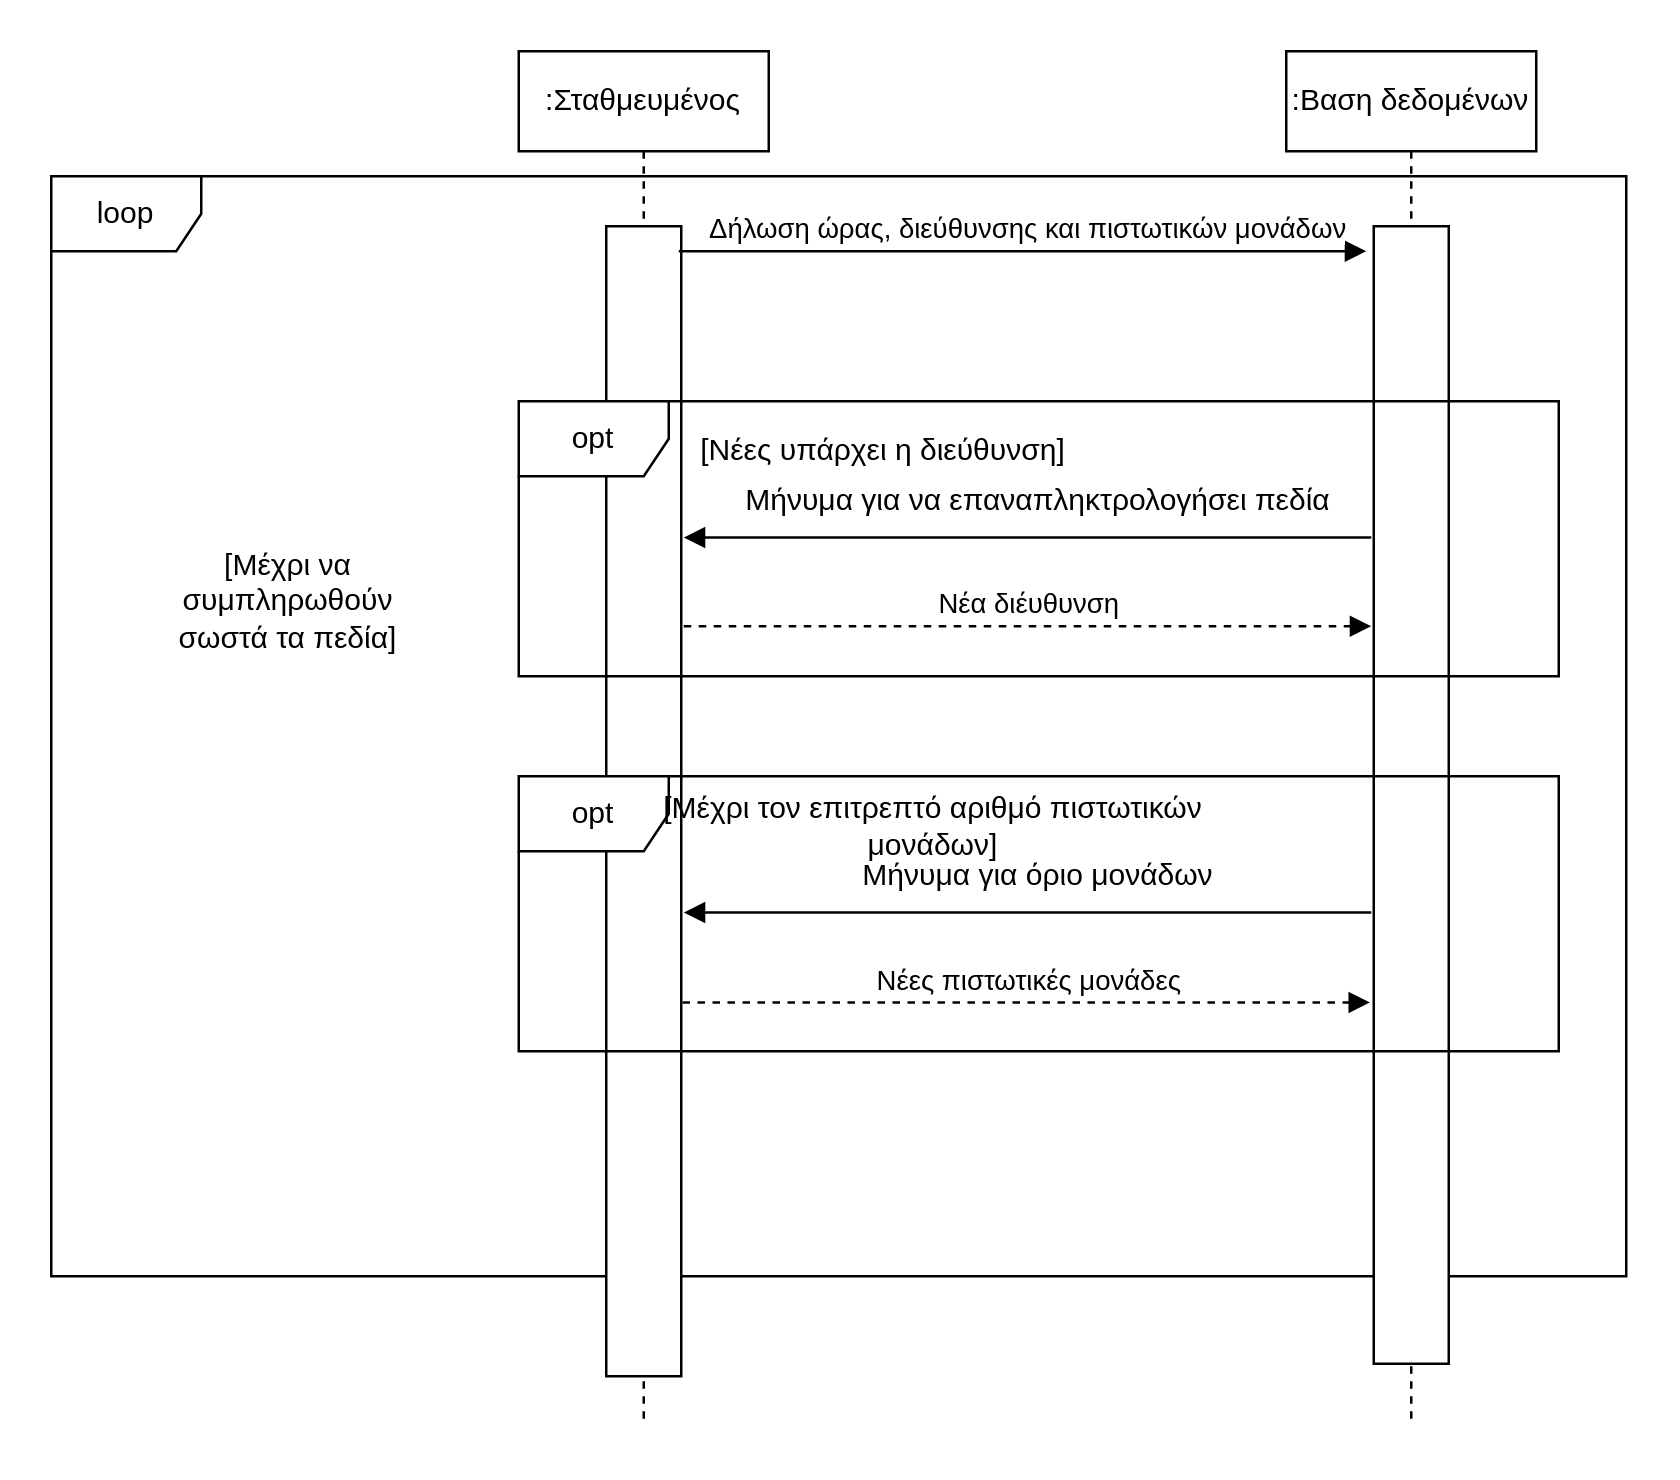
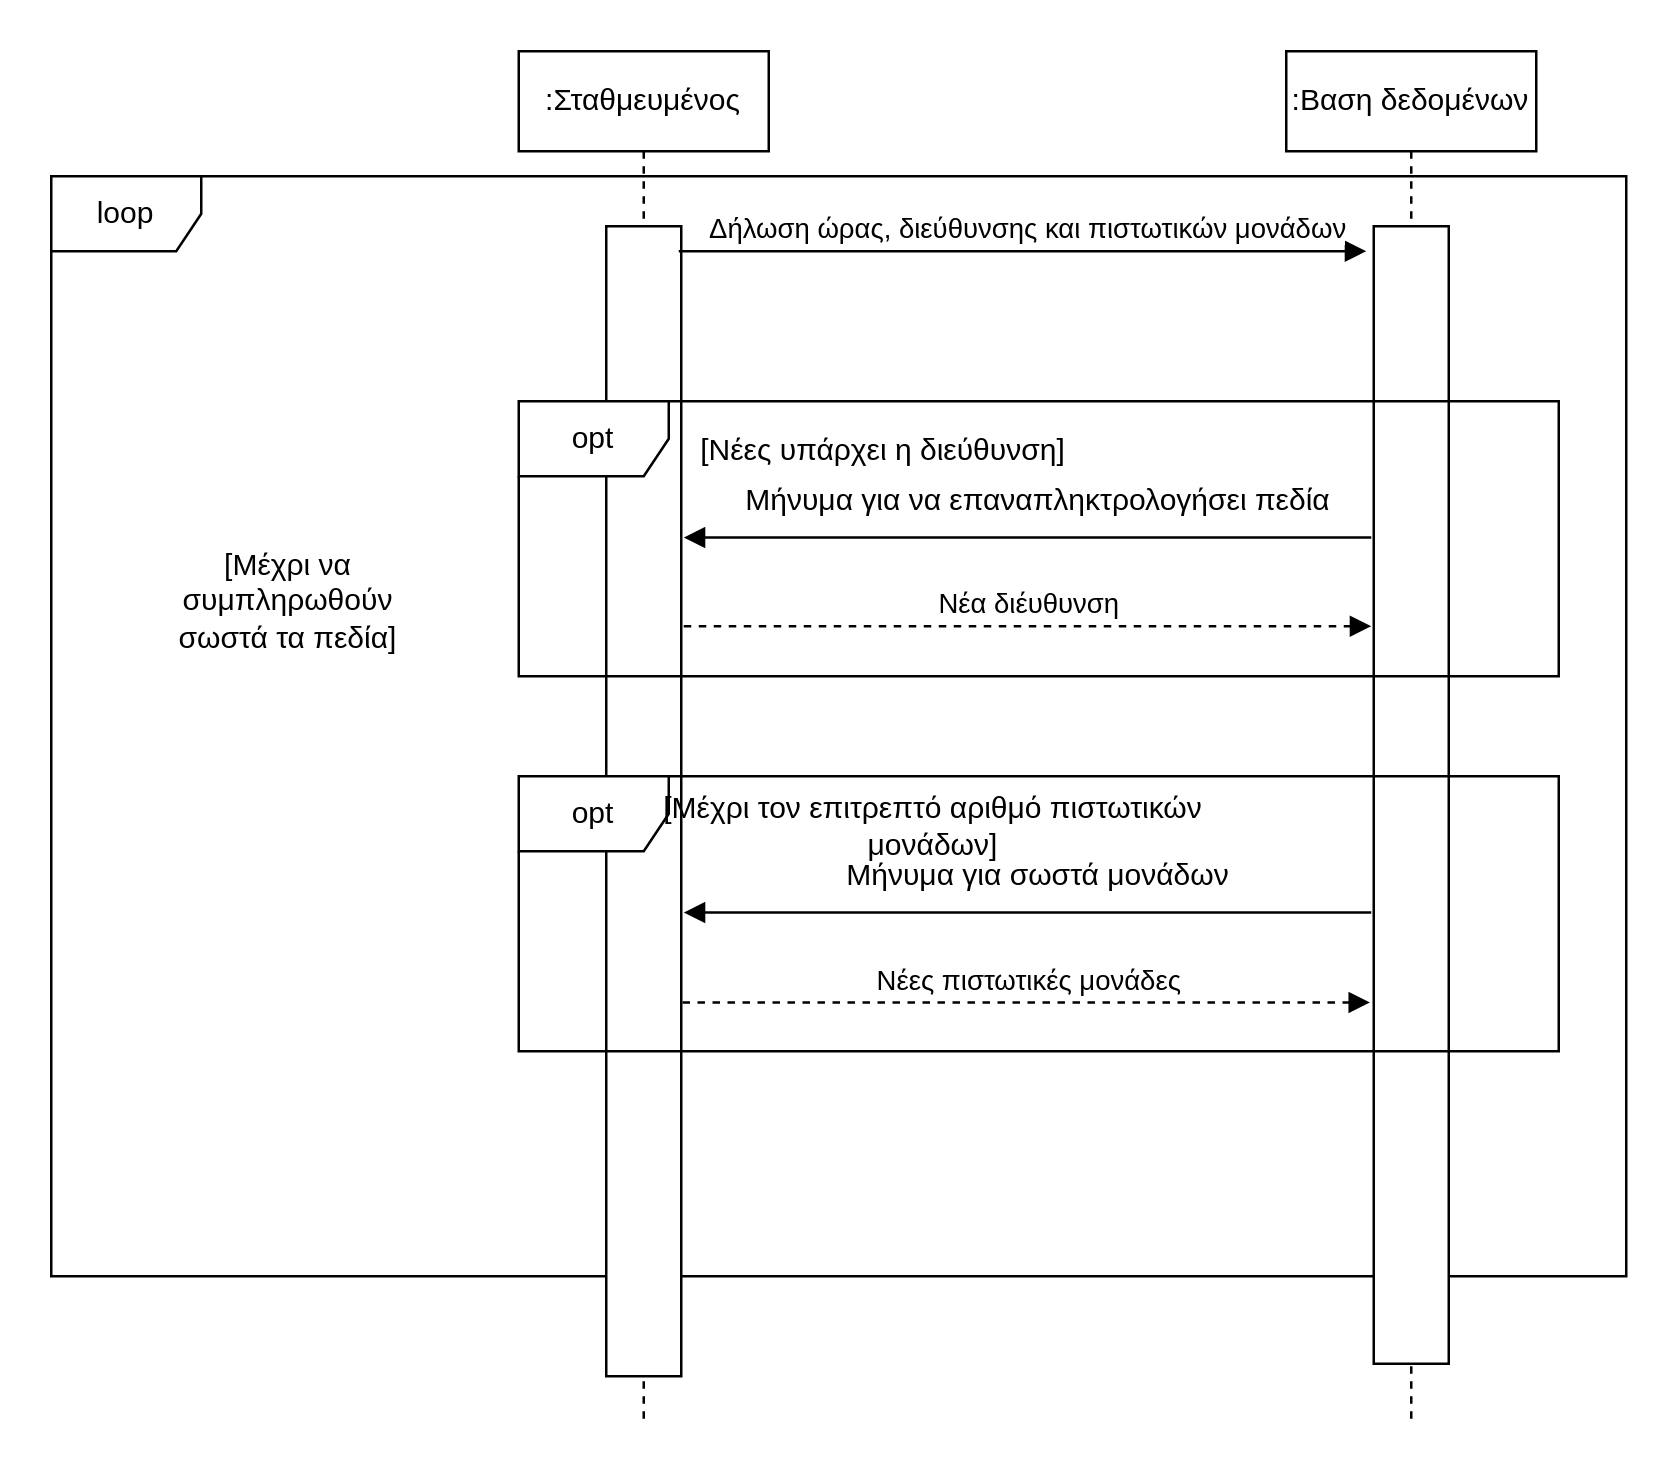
node "Μήνυμα για όριο μονάδων": label "Μήνυμα για όριο μονάδων" -> "Μήνυμα για σωστά μονάδων"
